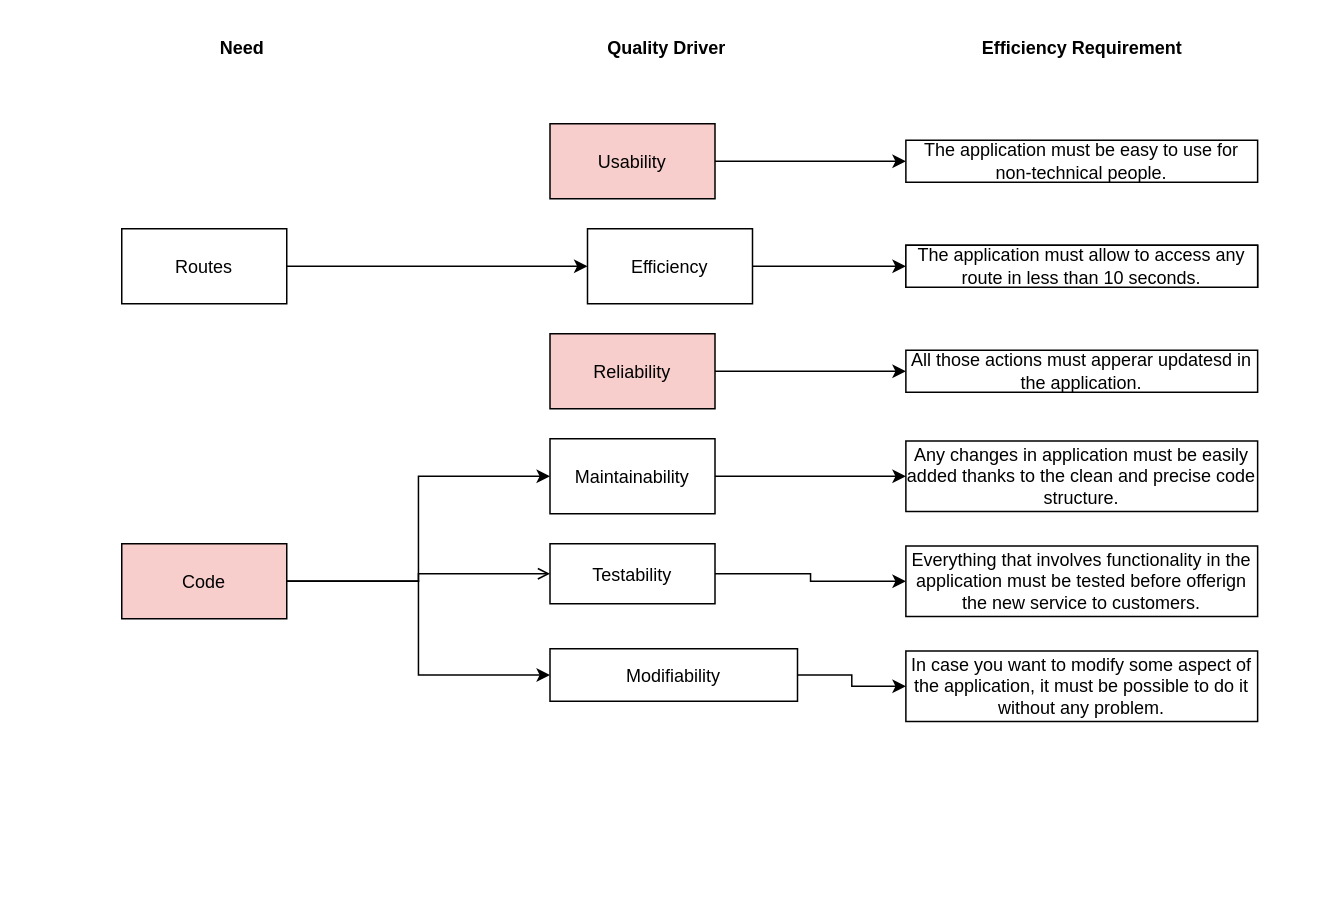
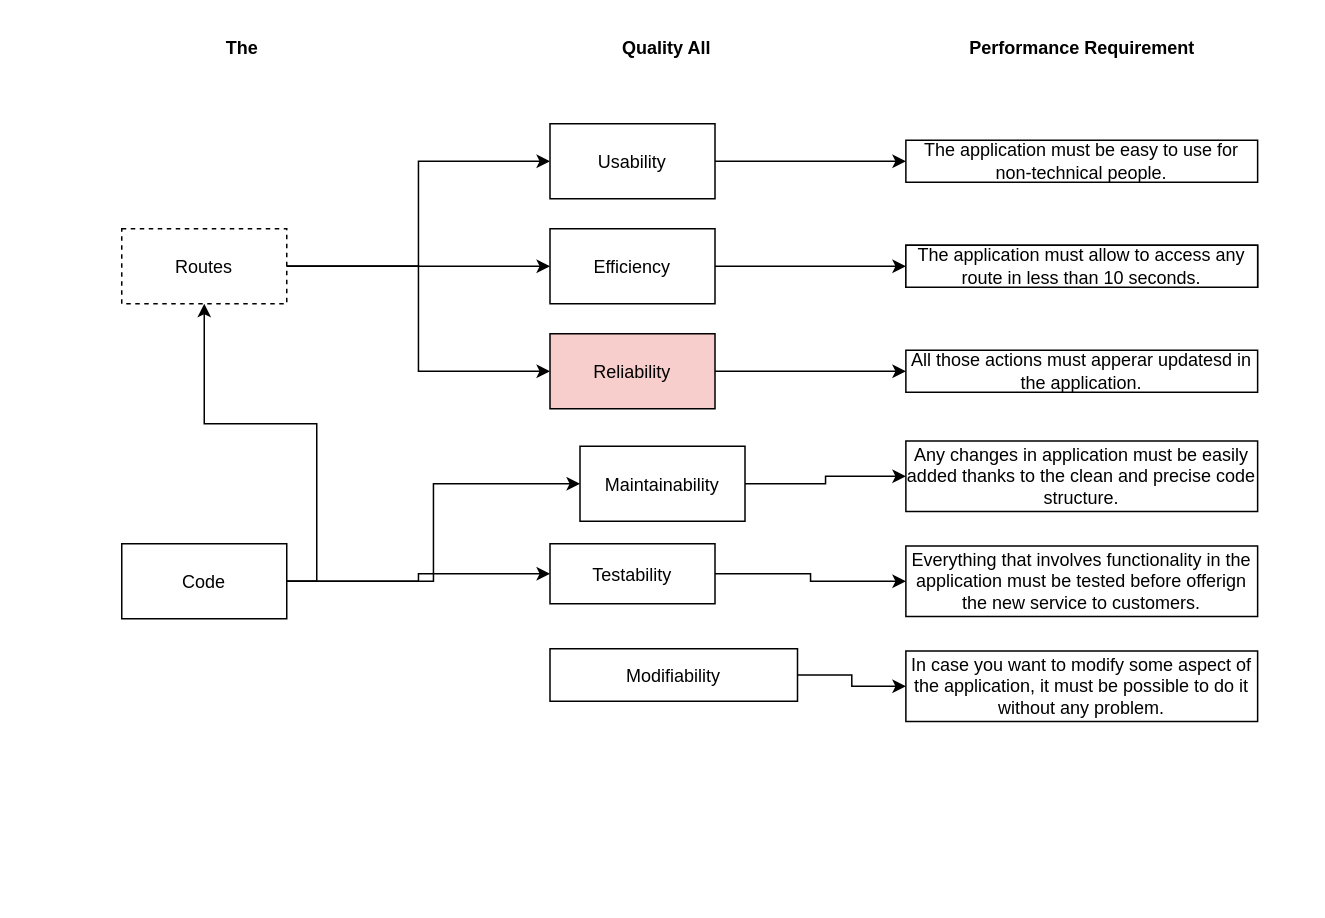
node "Need": label "Need" -> "The"
node "Quality Driver": label "Quality Driver" -> "Quality All"
node "Efficiency Requirement": label "Efficiency Requirement" -> "Performance Requirement"
edge "Routes" -> "Usability": added
node "Usability": fillcolor #f8cecc -> #ffffff
node "Routes": style solid -> dashed
node "Efficiency": moved (670, 266) -> (632, 266)
edge "Routes" -> "Reliability": added
node "Maintainability": moved (632, 476) -> (662, 484)
edge "Code" -> "Testability": arrowhead open -> classic
node "Code": fillcolor #f8cecc -> #ffffff
edge "Code" -> "Modifiability": now "Code" -> "Routes"
